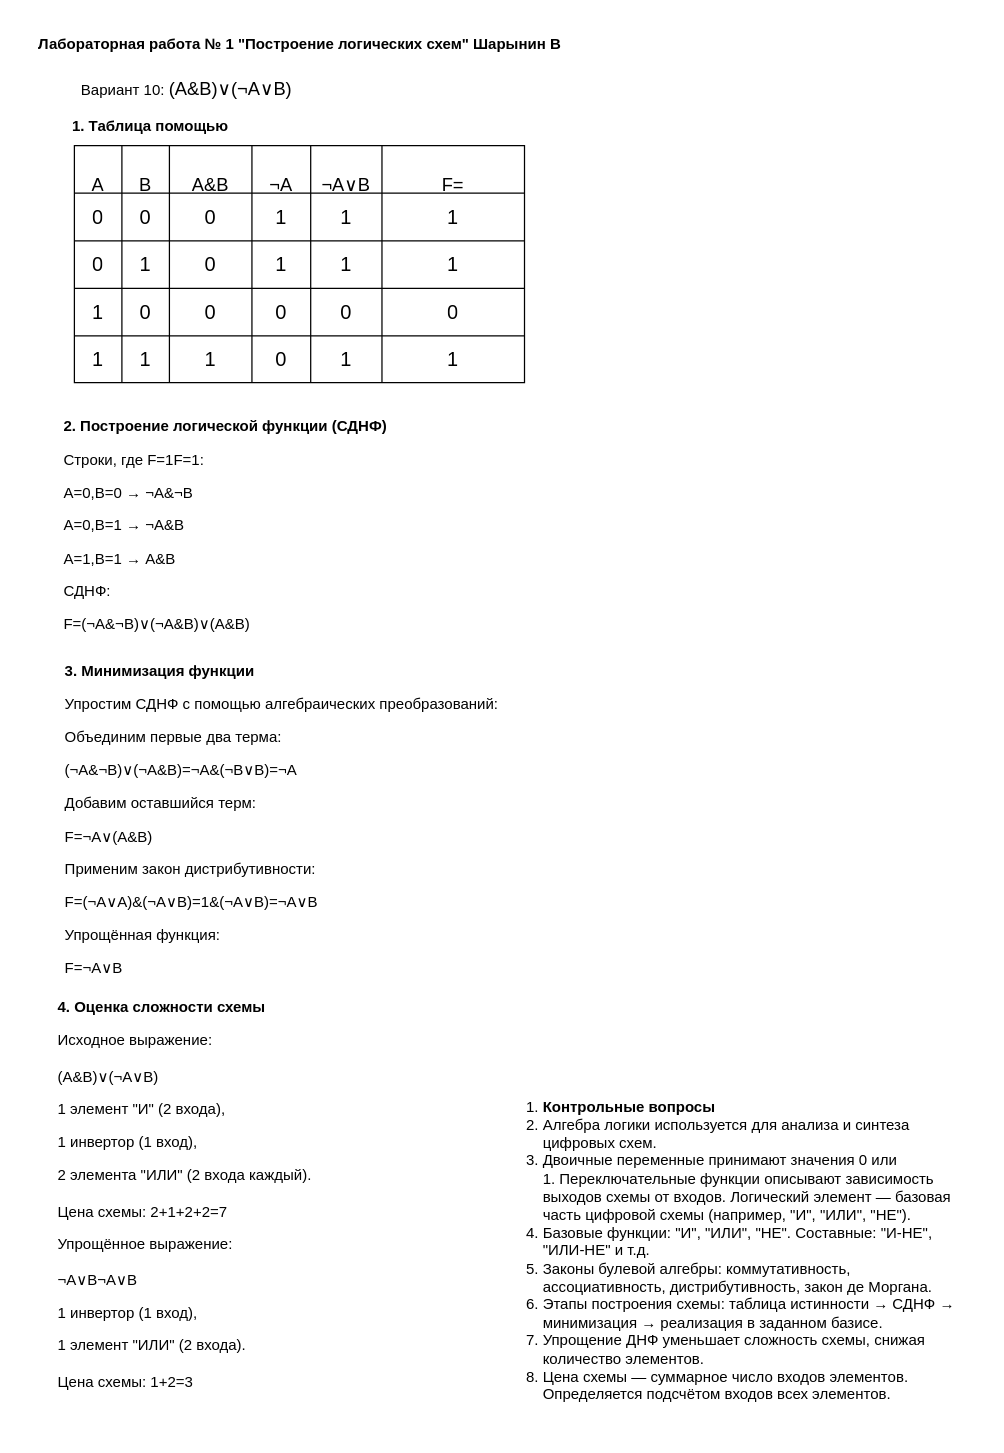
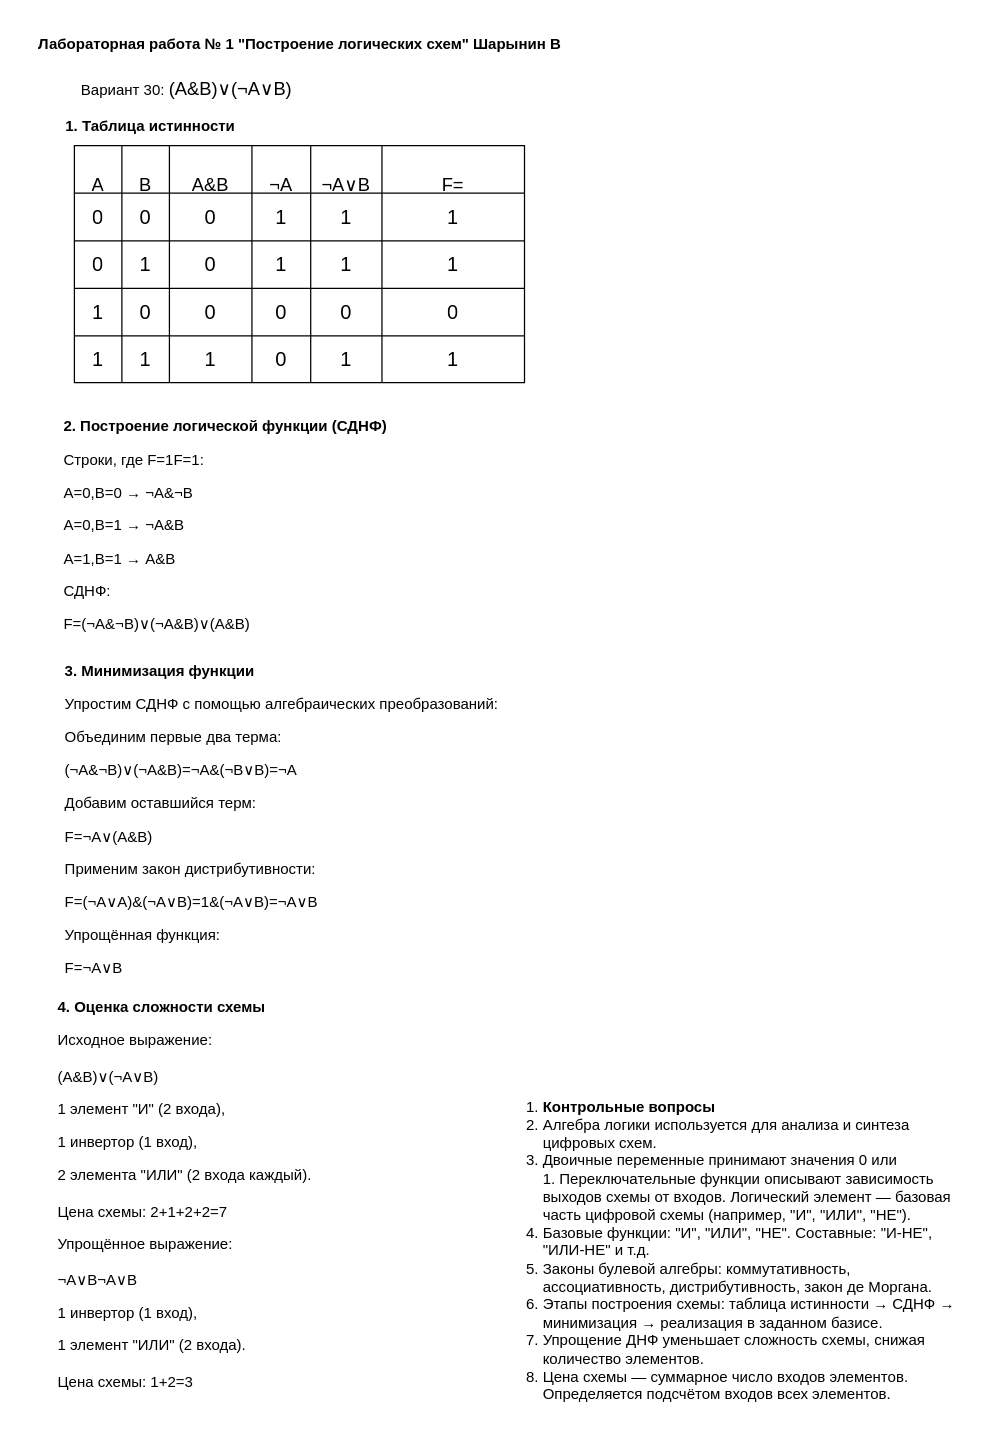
node "Вариант 10: (A&B)∨(¬A∨B)": label "Вариант 10: (A&B)∨(¬A∨B)" -> "Вариант 30: (A&B)∨(¬A∨B)"
node "1. Таблица помощью": label "1. Таблица помощью" -> "1. Таблица истинности"
